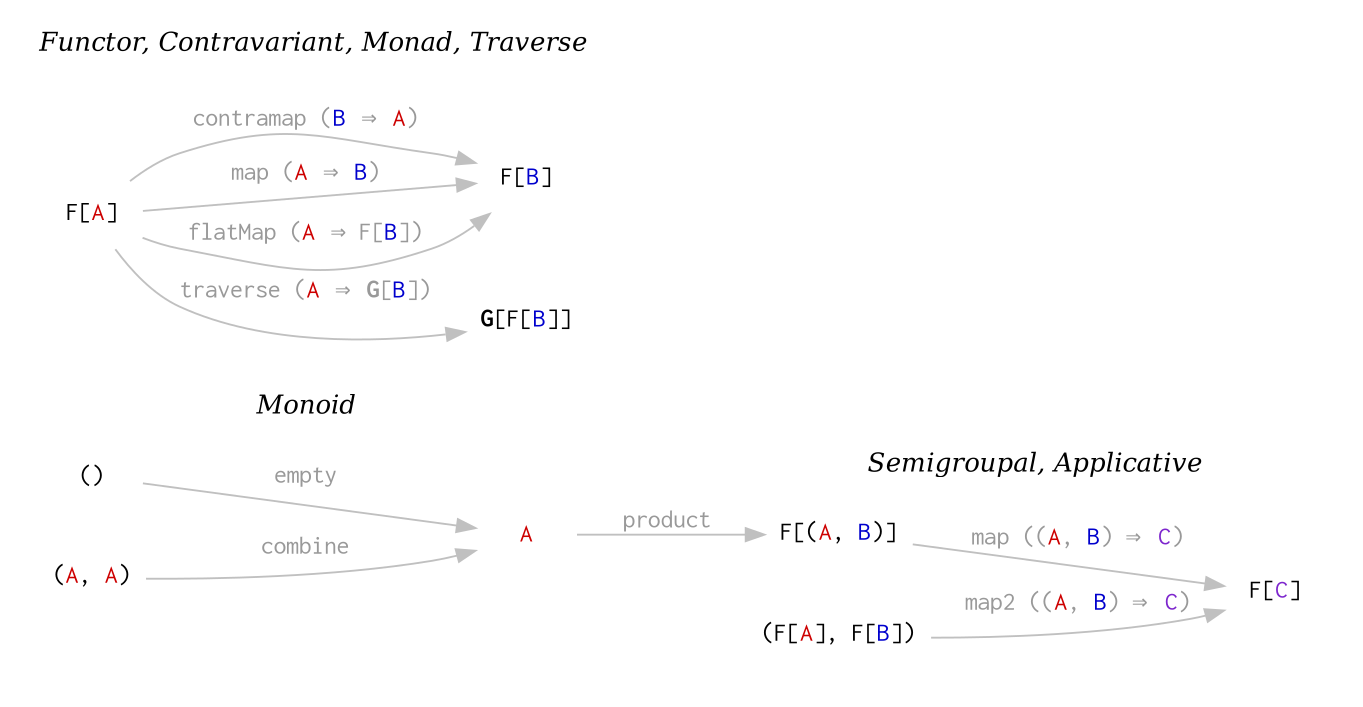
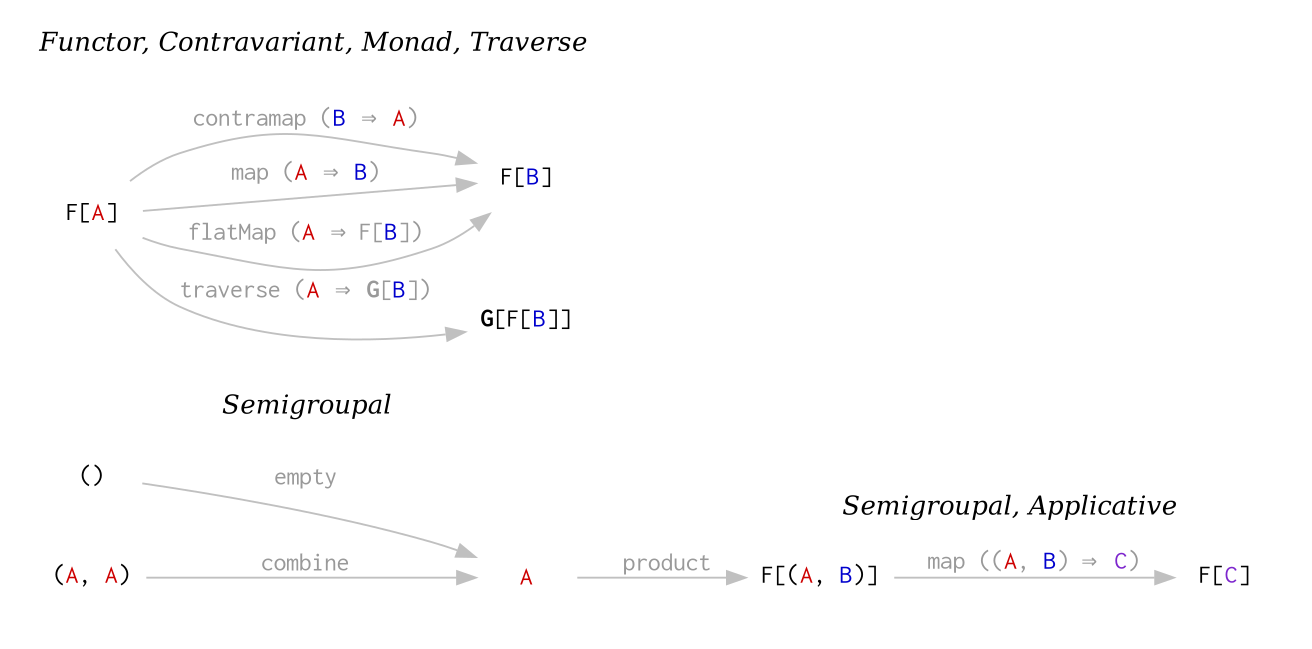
cluster "Monoid": label "Monoid" -> "Semigroupal"
node "(F[": removed
